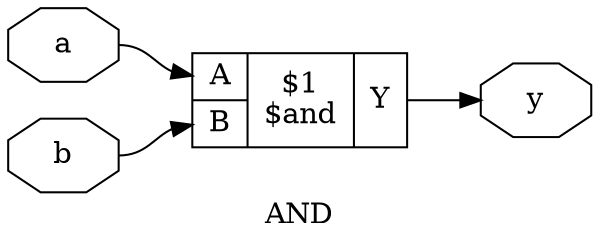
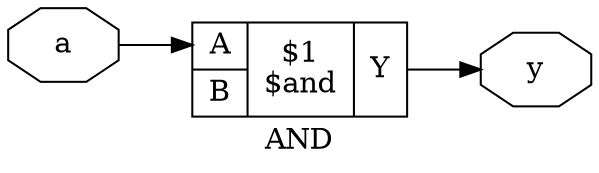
node "b": removed
